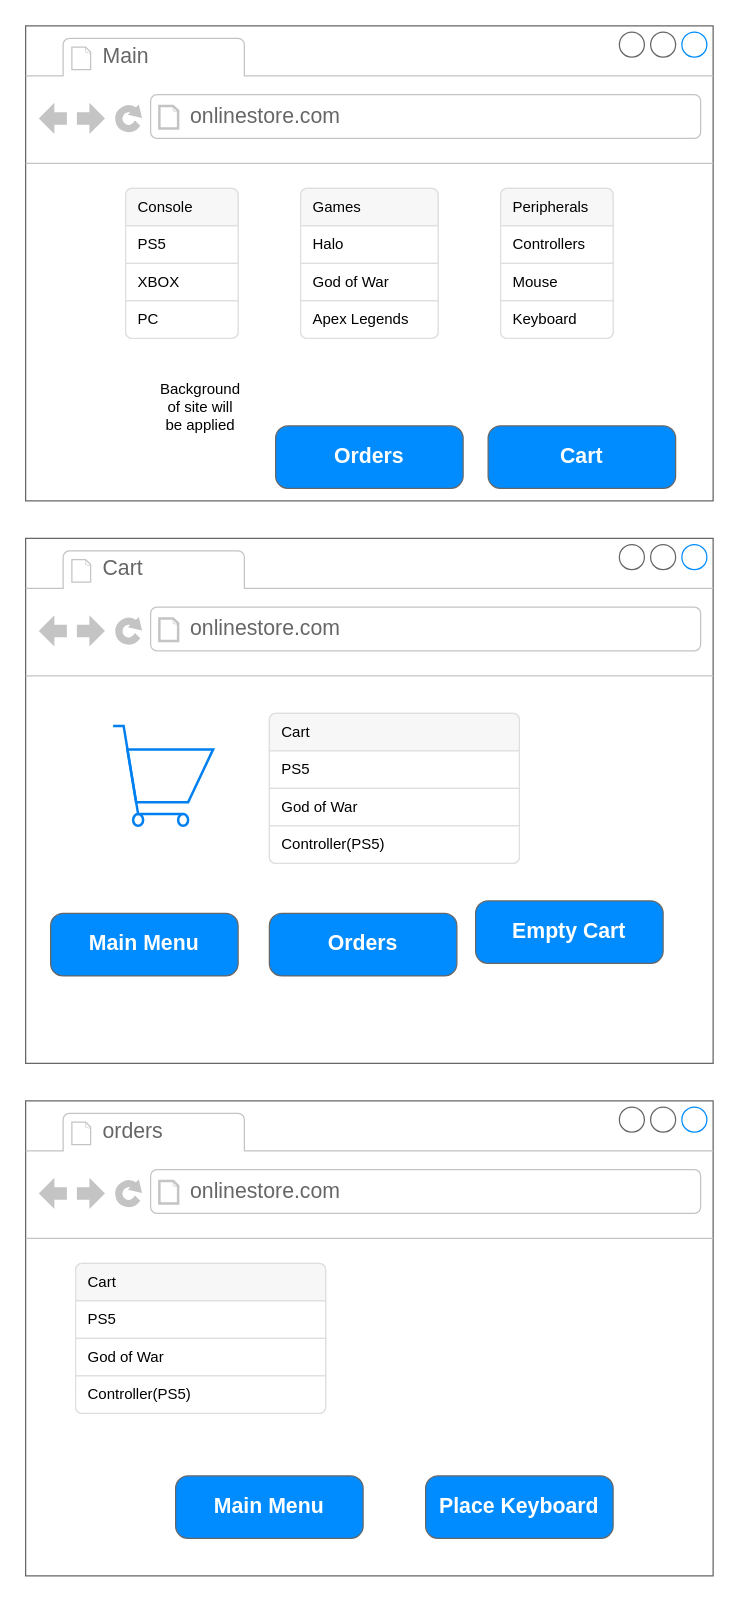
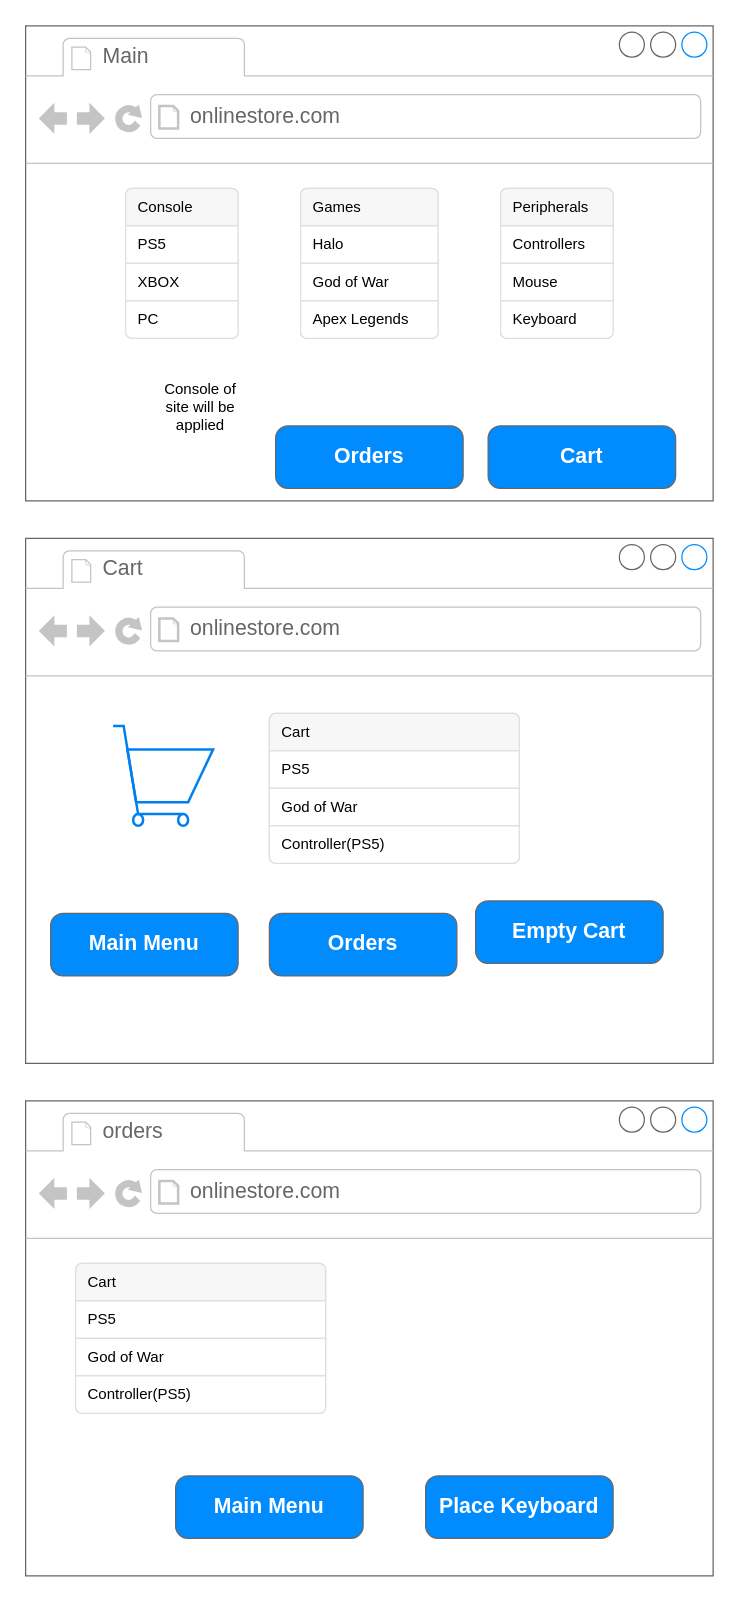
node "Background of site will be applied": label "Background of site will be applied" -> "Console of site will be applied"
